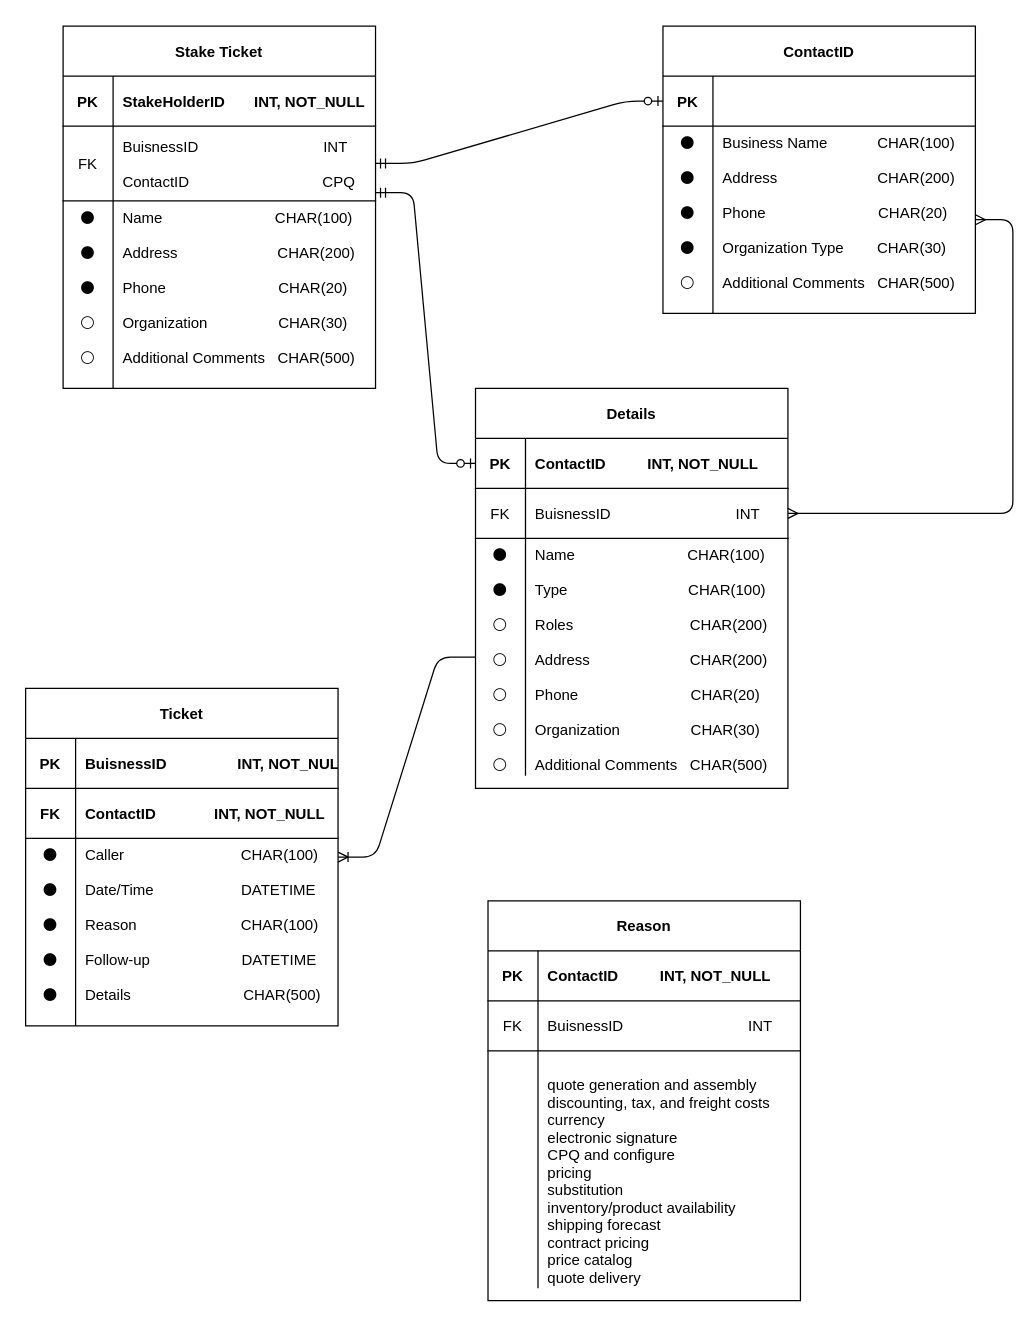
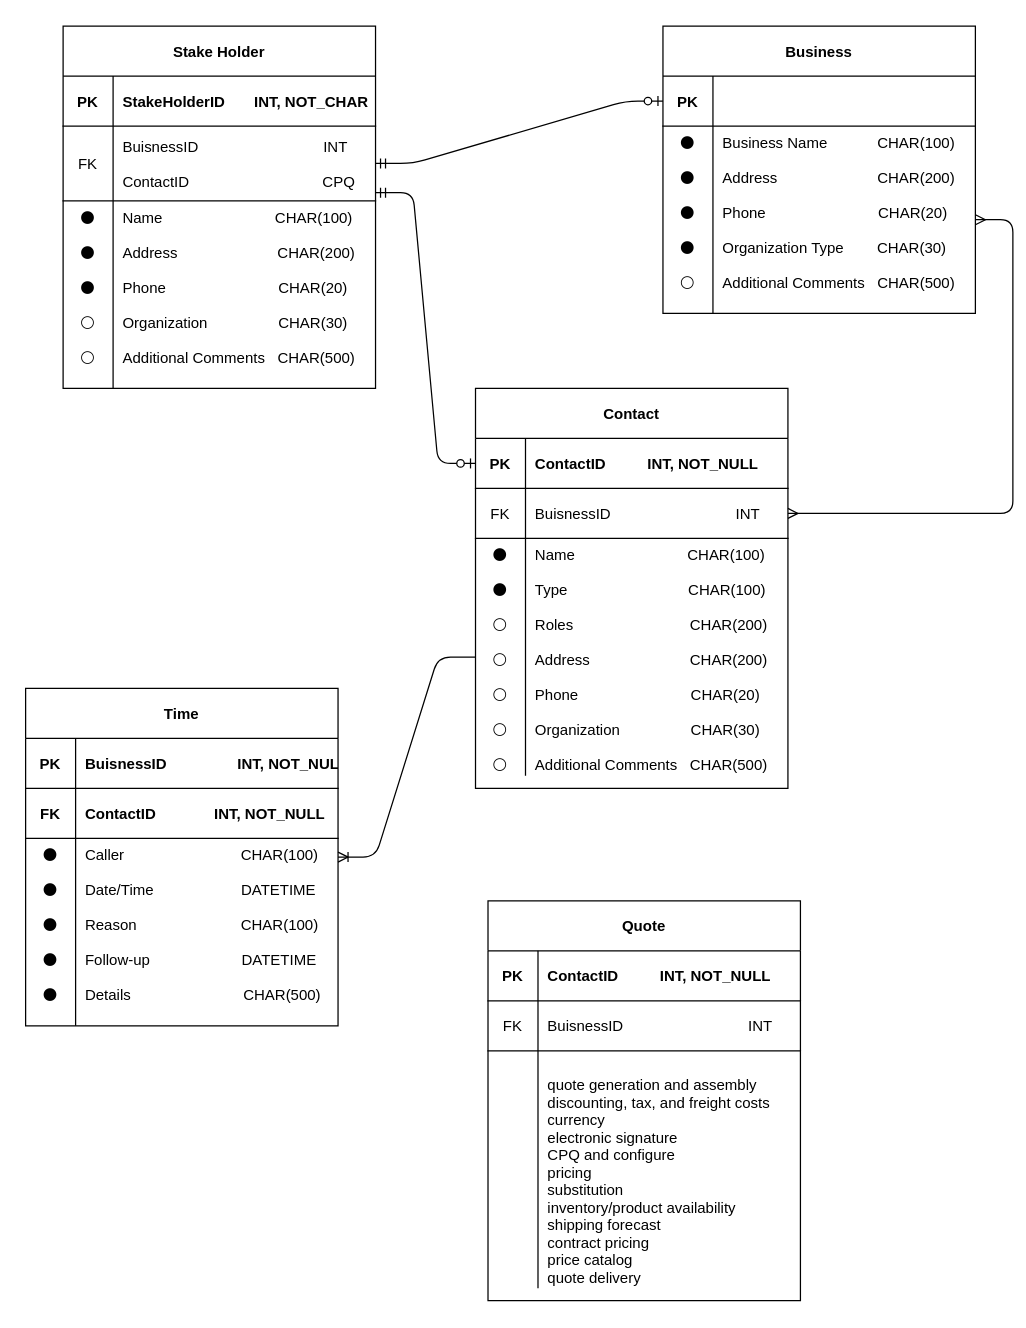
node "Stake Ticket": label "Stake Ticket" -> "Stake Holder"
node "ContactID": label "ContactID" -> "Business"
node "StakeHolderID INT, NOT_NULL": label "StakeHolderID INT, NOT_NULL" -> "StakeHolderID INT, NOT_CHAR"
node "Details": label "Details" -> "Contact"
node "Ticket": label "Ticket" -> "Time"
node "Reason": label "Reason" -> "Quote"
